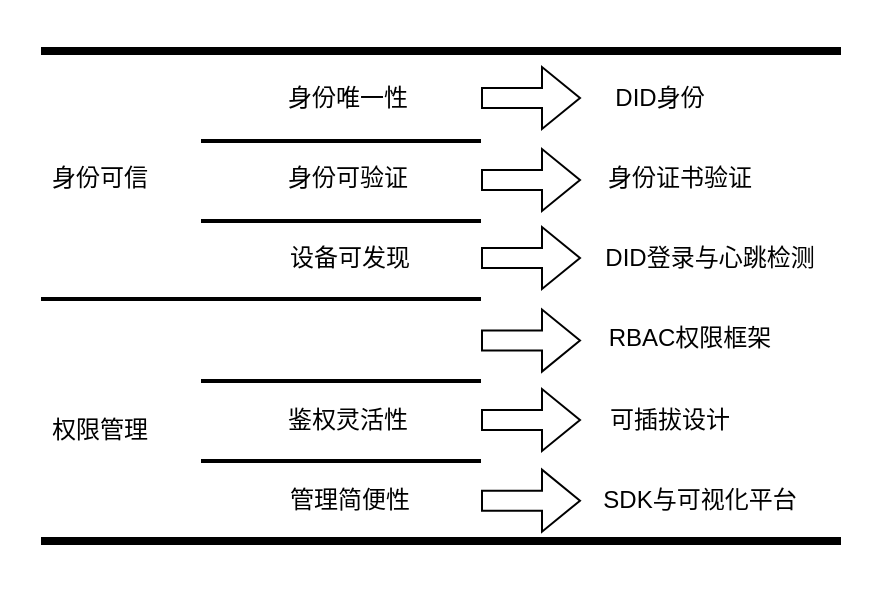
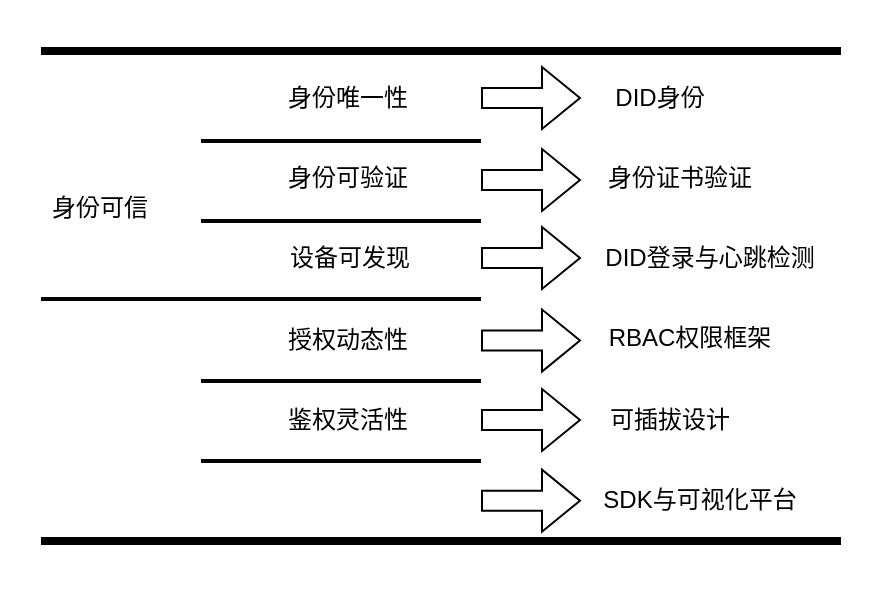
node "身份可信": moved (101, 179) -> (101, 209)
node "授权动态性": added
node "权限管理": removed
node "管理简便性": removed
